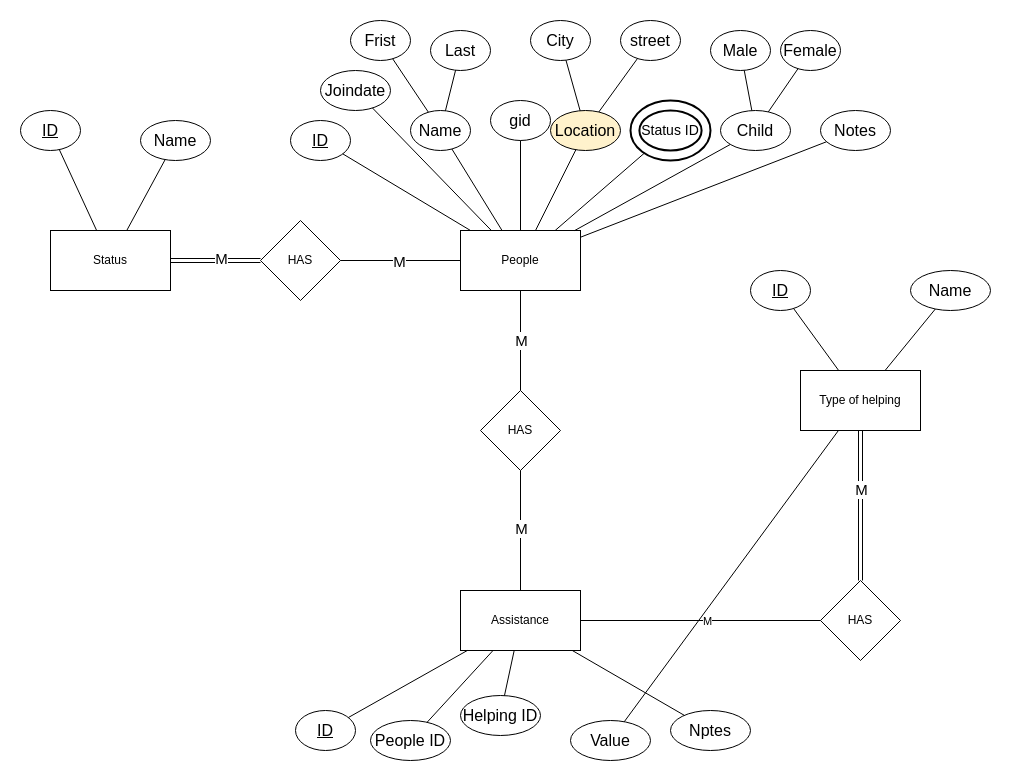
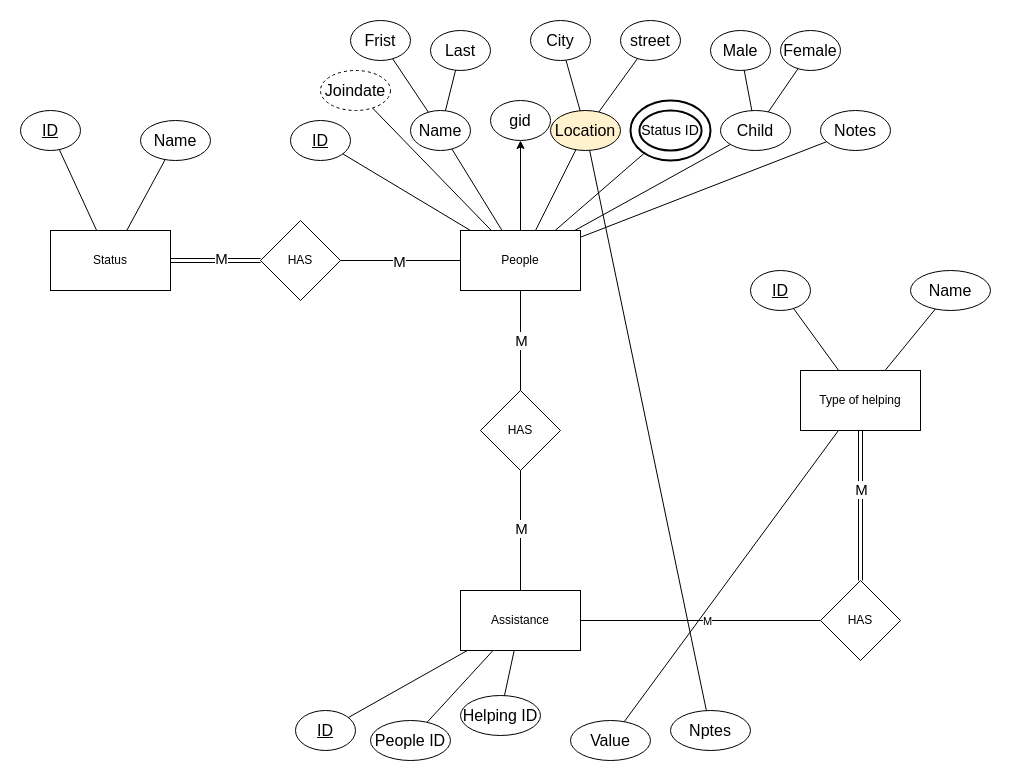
node "Joindate": style solid -> dashed
edge "gid" -- "People": arrowhead none -> classic
edge "Assistance" -- "Nptes": now "Location" -- "Nptes"
